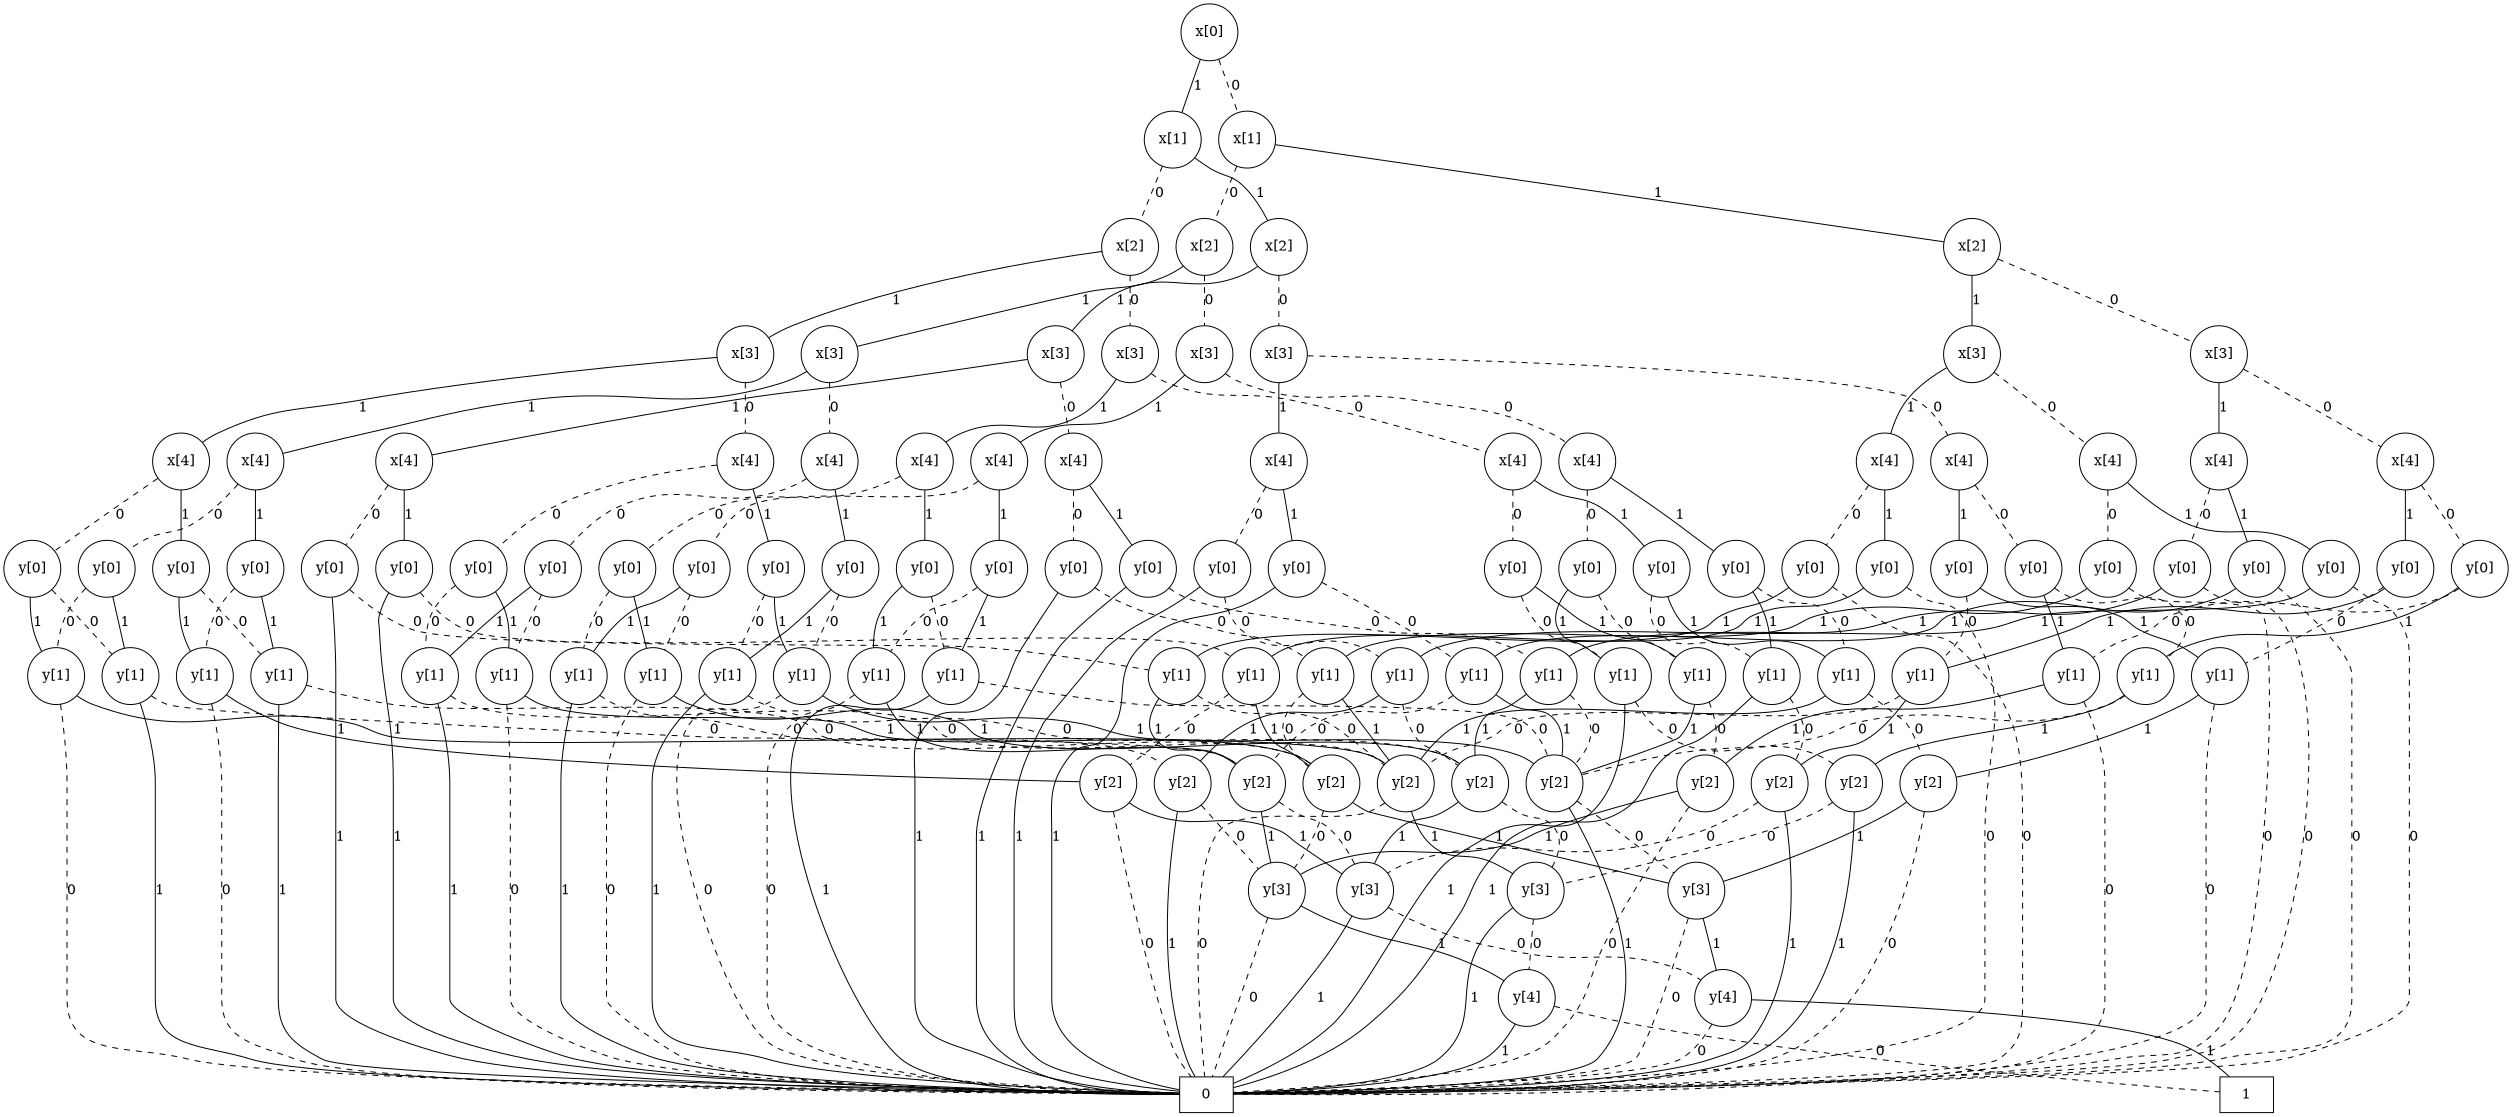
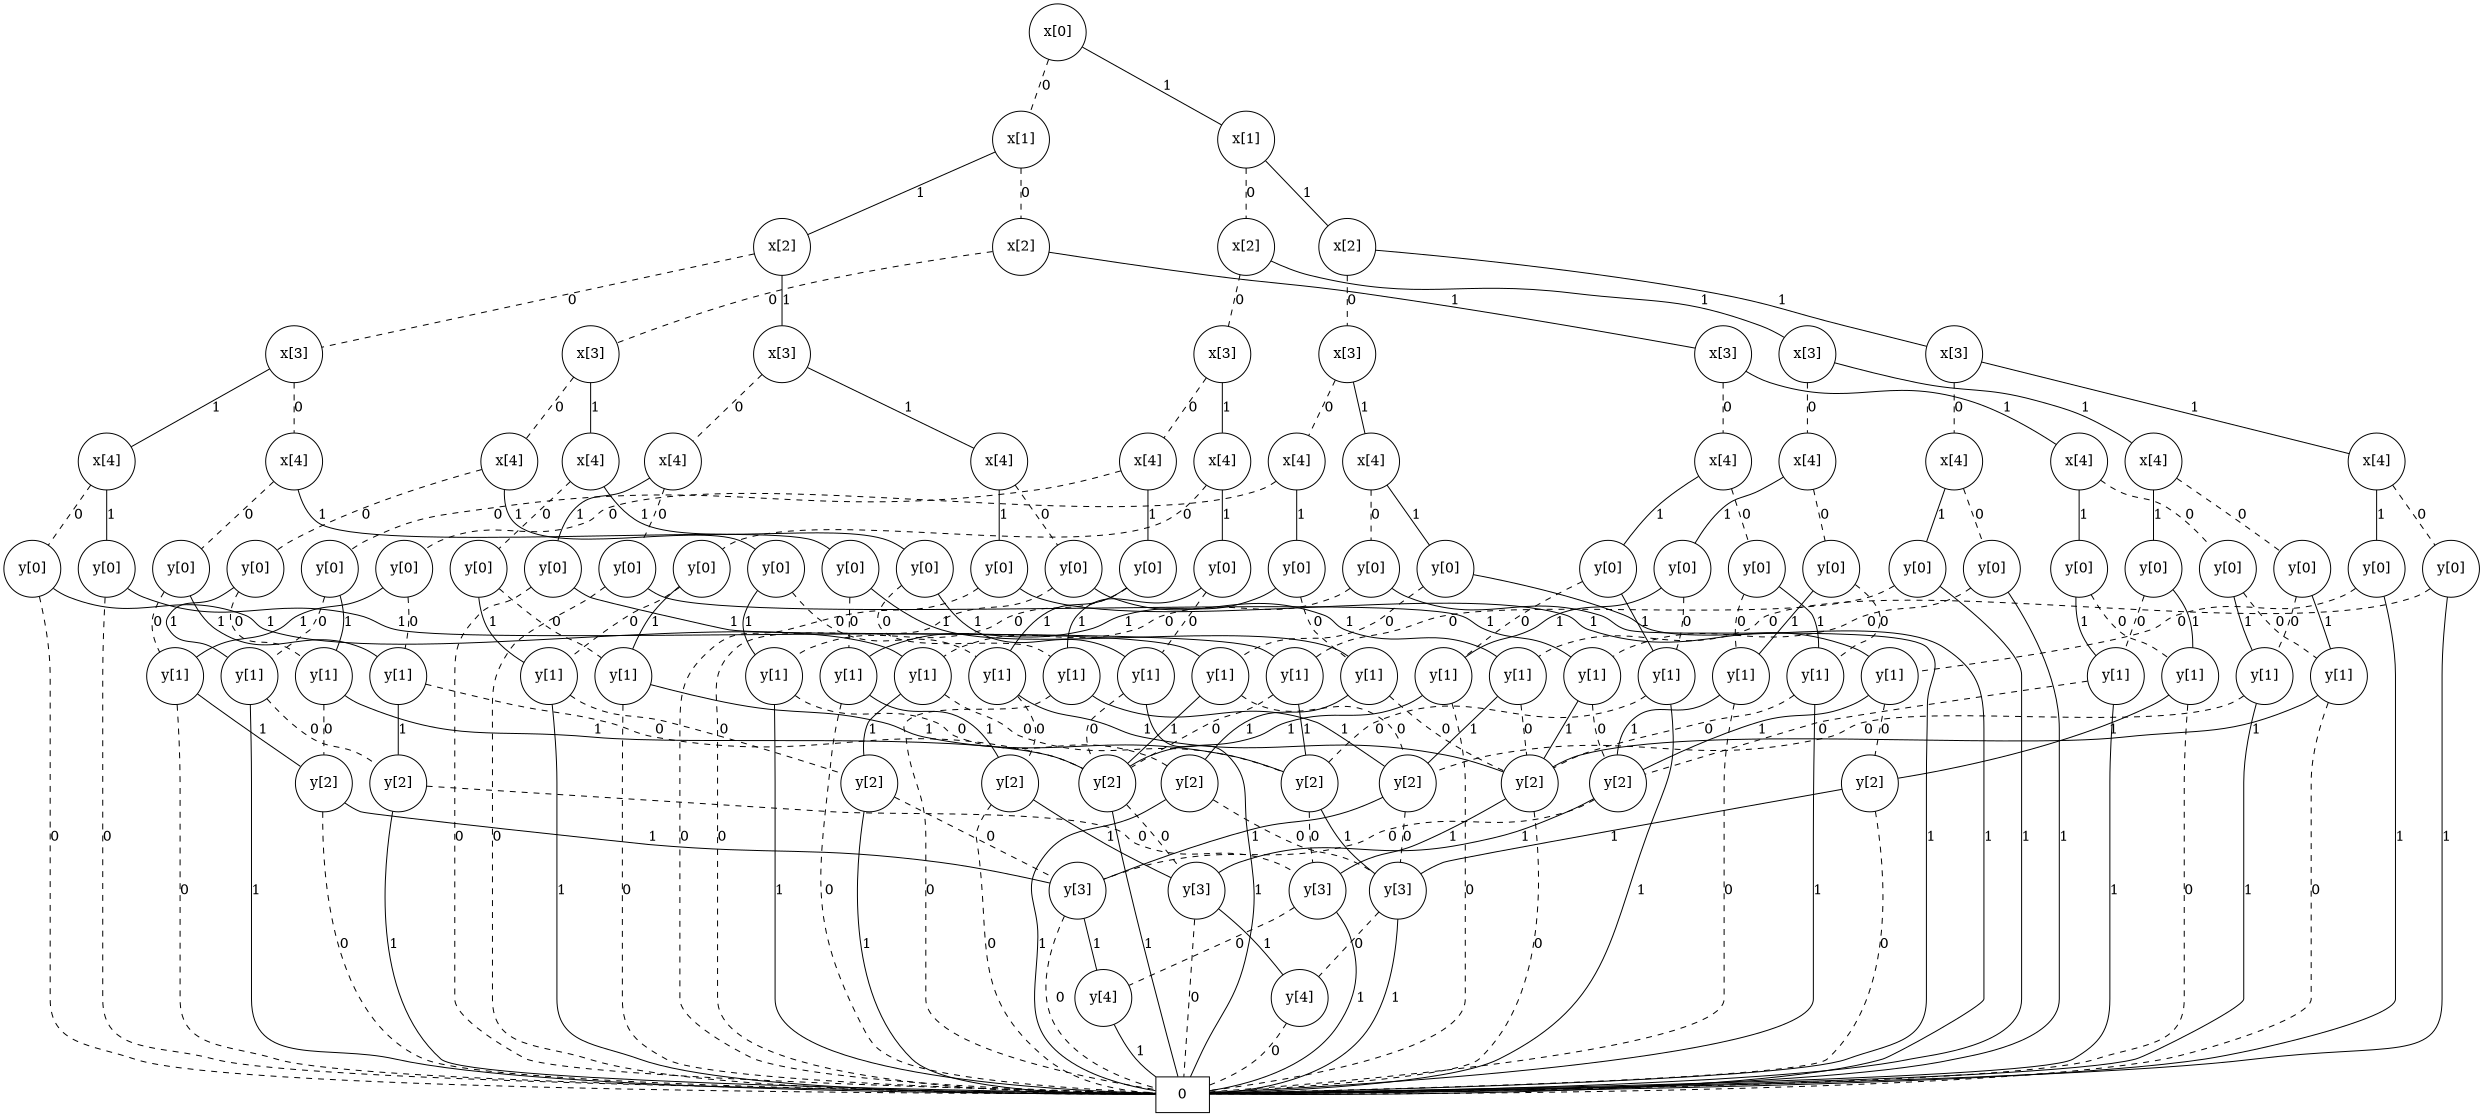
node "1": removed
